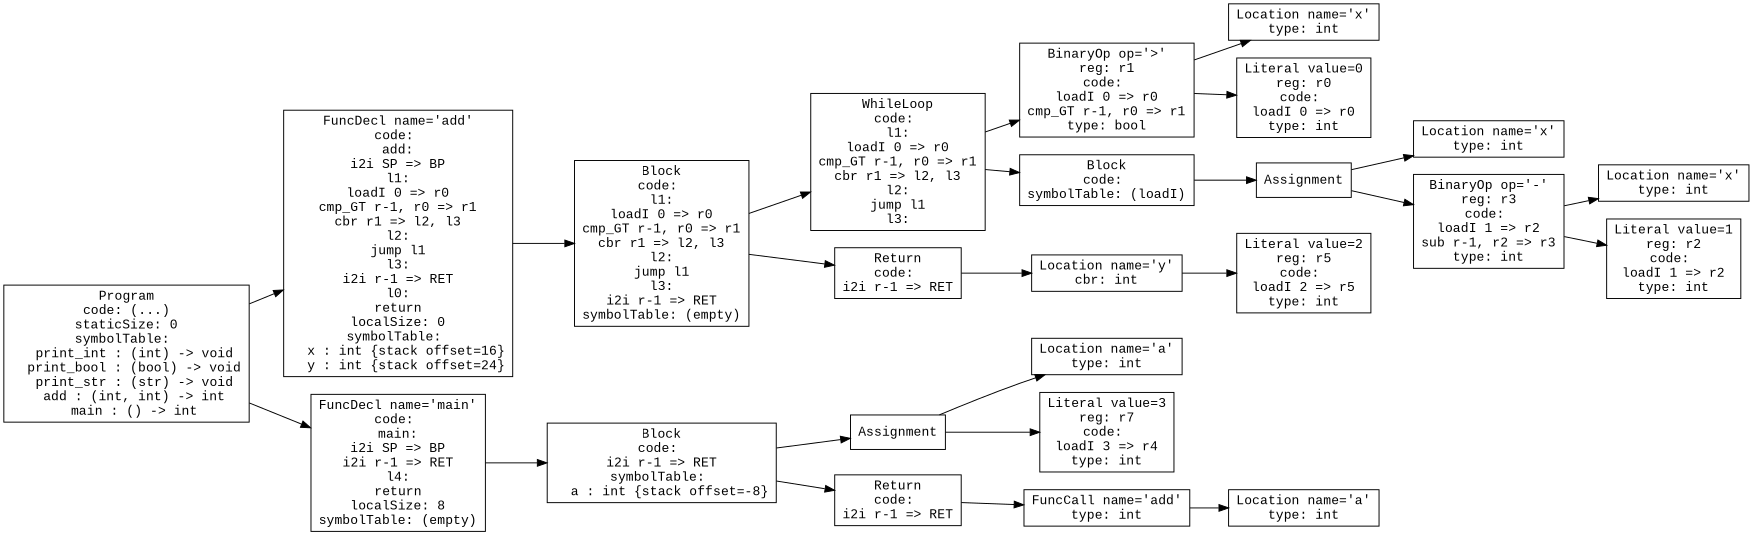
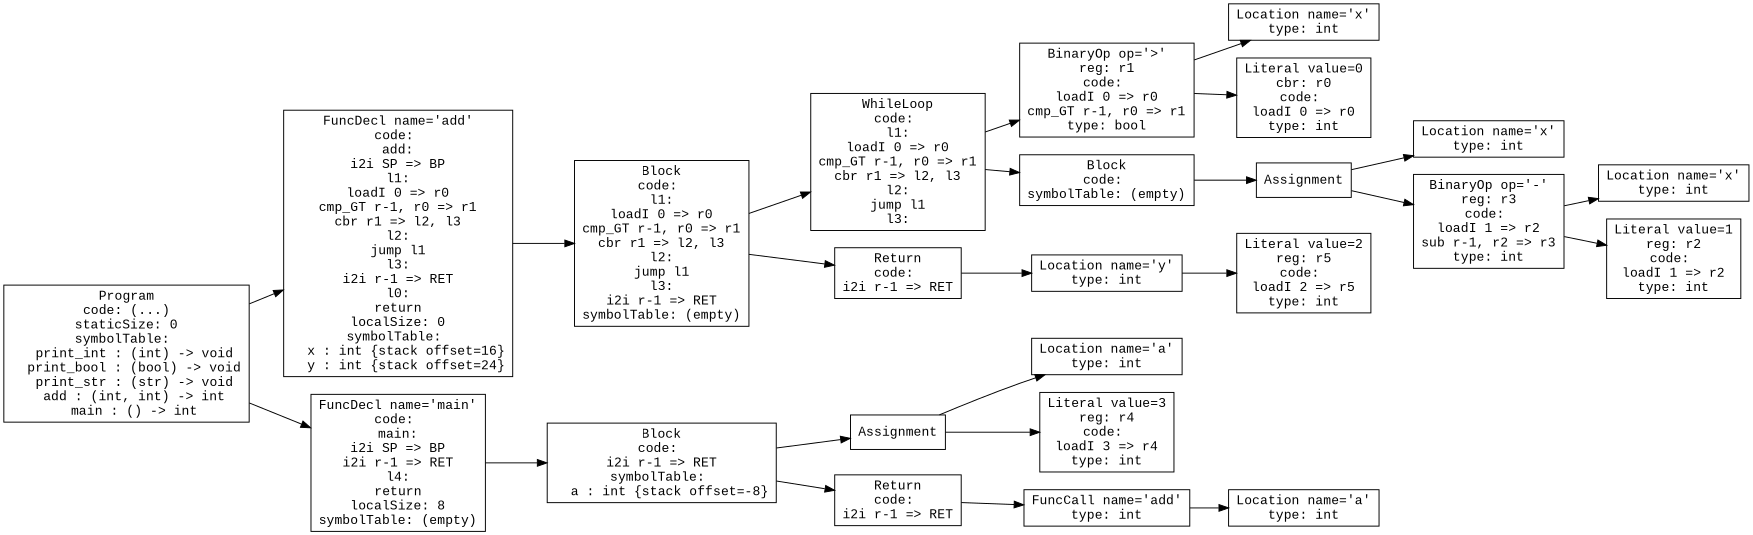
node "Literal value=0 reg: r0 code: loadI 0 => r0 type: int": label "Literal value=0 reg: r0 code: loadI 0 => r0 type: int" -> "Literal value=0 cbr: r0 code: loadI 0 => r0 type: int"
node "Block code: symbolTable: (loadI)": label "Block code: symbolTable: (loadI)" -> "Block code: symbolTable: (empty)"
node "Location name='y' cbr: int": label "Location name='y' cbr: int" -> "Location name='y' type: int"
node "Literal value=3 reg: r7 code: loadI 3 => r4 type: int": label "Literal value=3 reg: r7 code: loadI 3 => r4 type: int" -> "Literal value=3 reg: r4 code: loadI 3 => r4 type: int"
